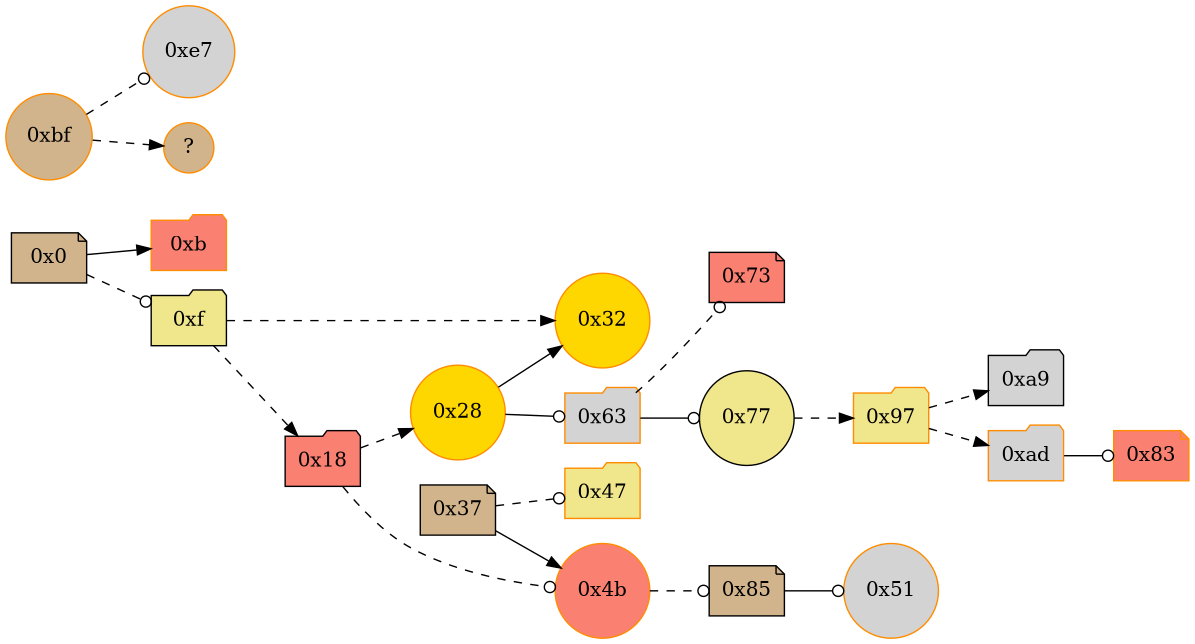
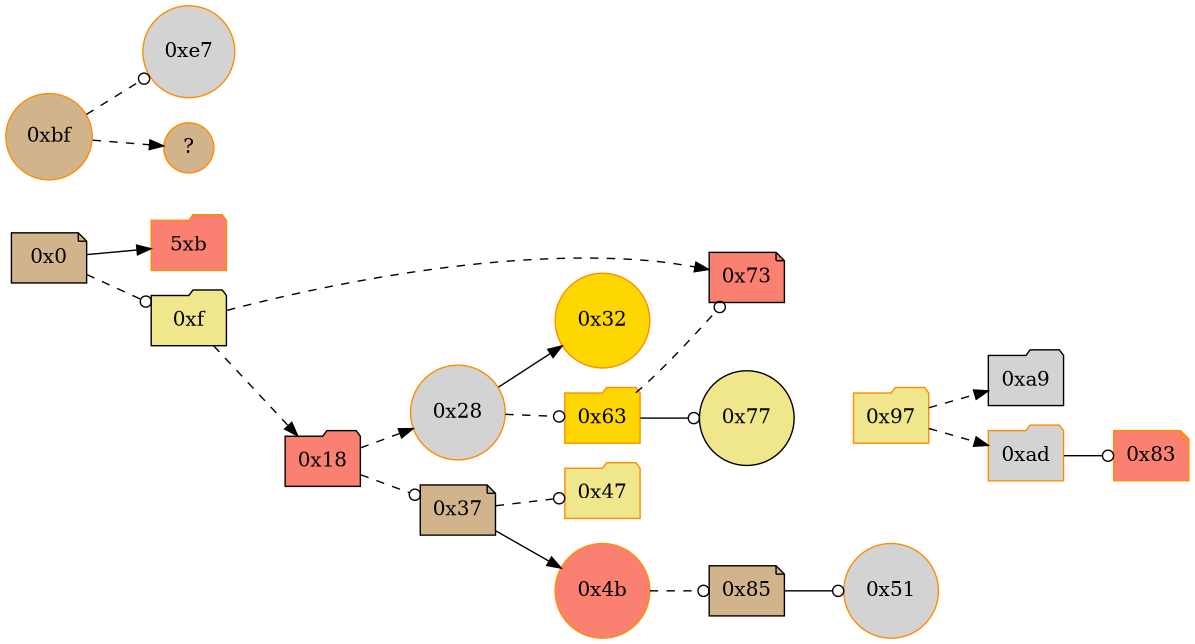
node "0xb": label "0xb" -> "5xb"
edge "0xf" -> "0x32": now "0xf" -> "0x73"
node "0x28": fillcolor gold -> lightgrey
edge "0x28" -> "0x63": style solid -> dashed
node "0x63": fillcolor lightgrey -> gold
edge "0x77" -> "0x97": removed
edge "0x18" -> "0x4b": now "0x18" -> "0x37"
